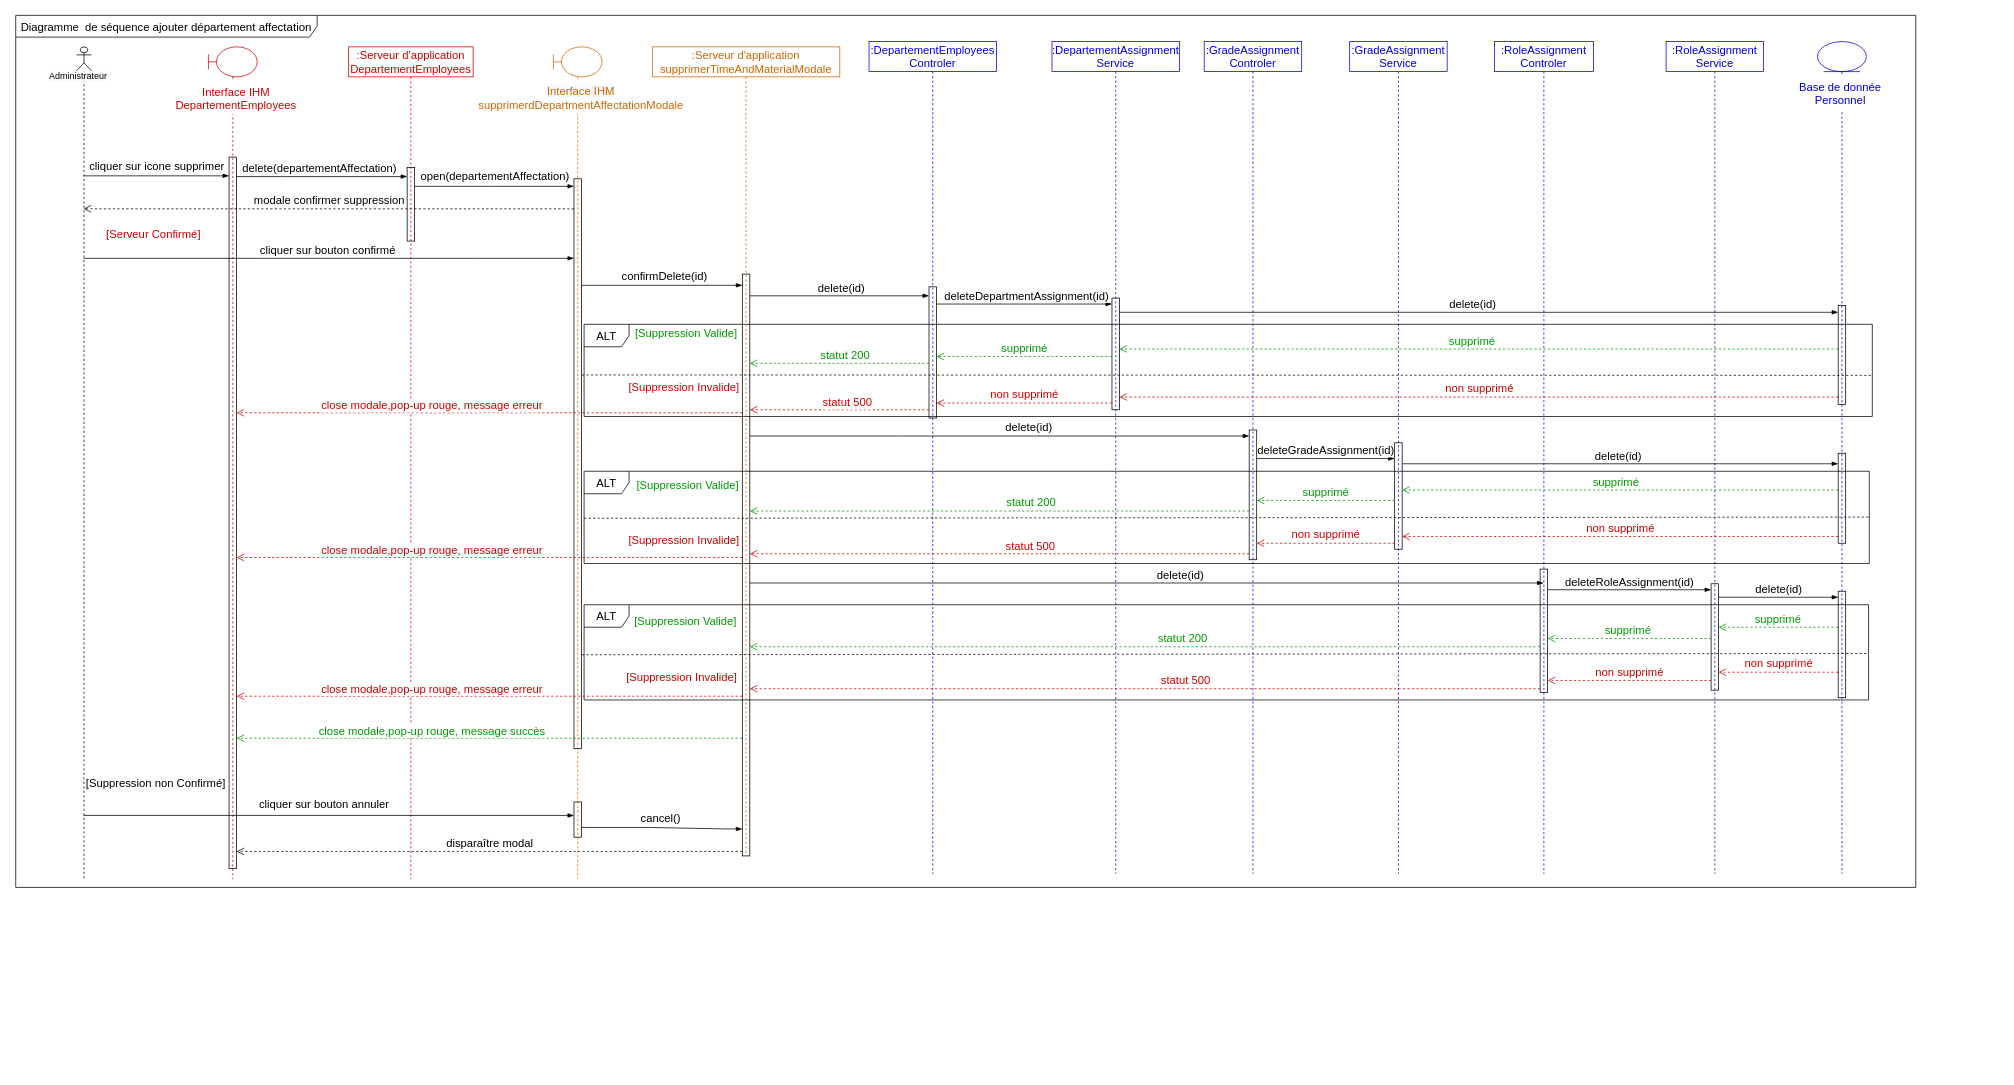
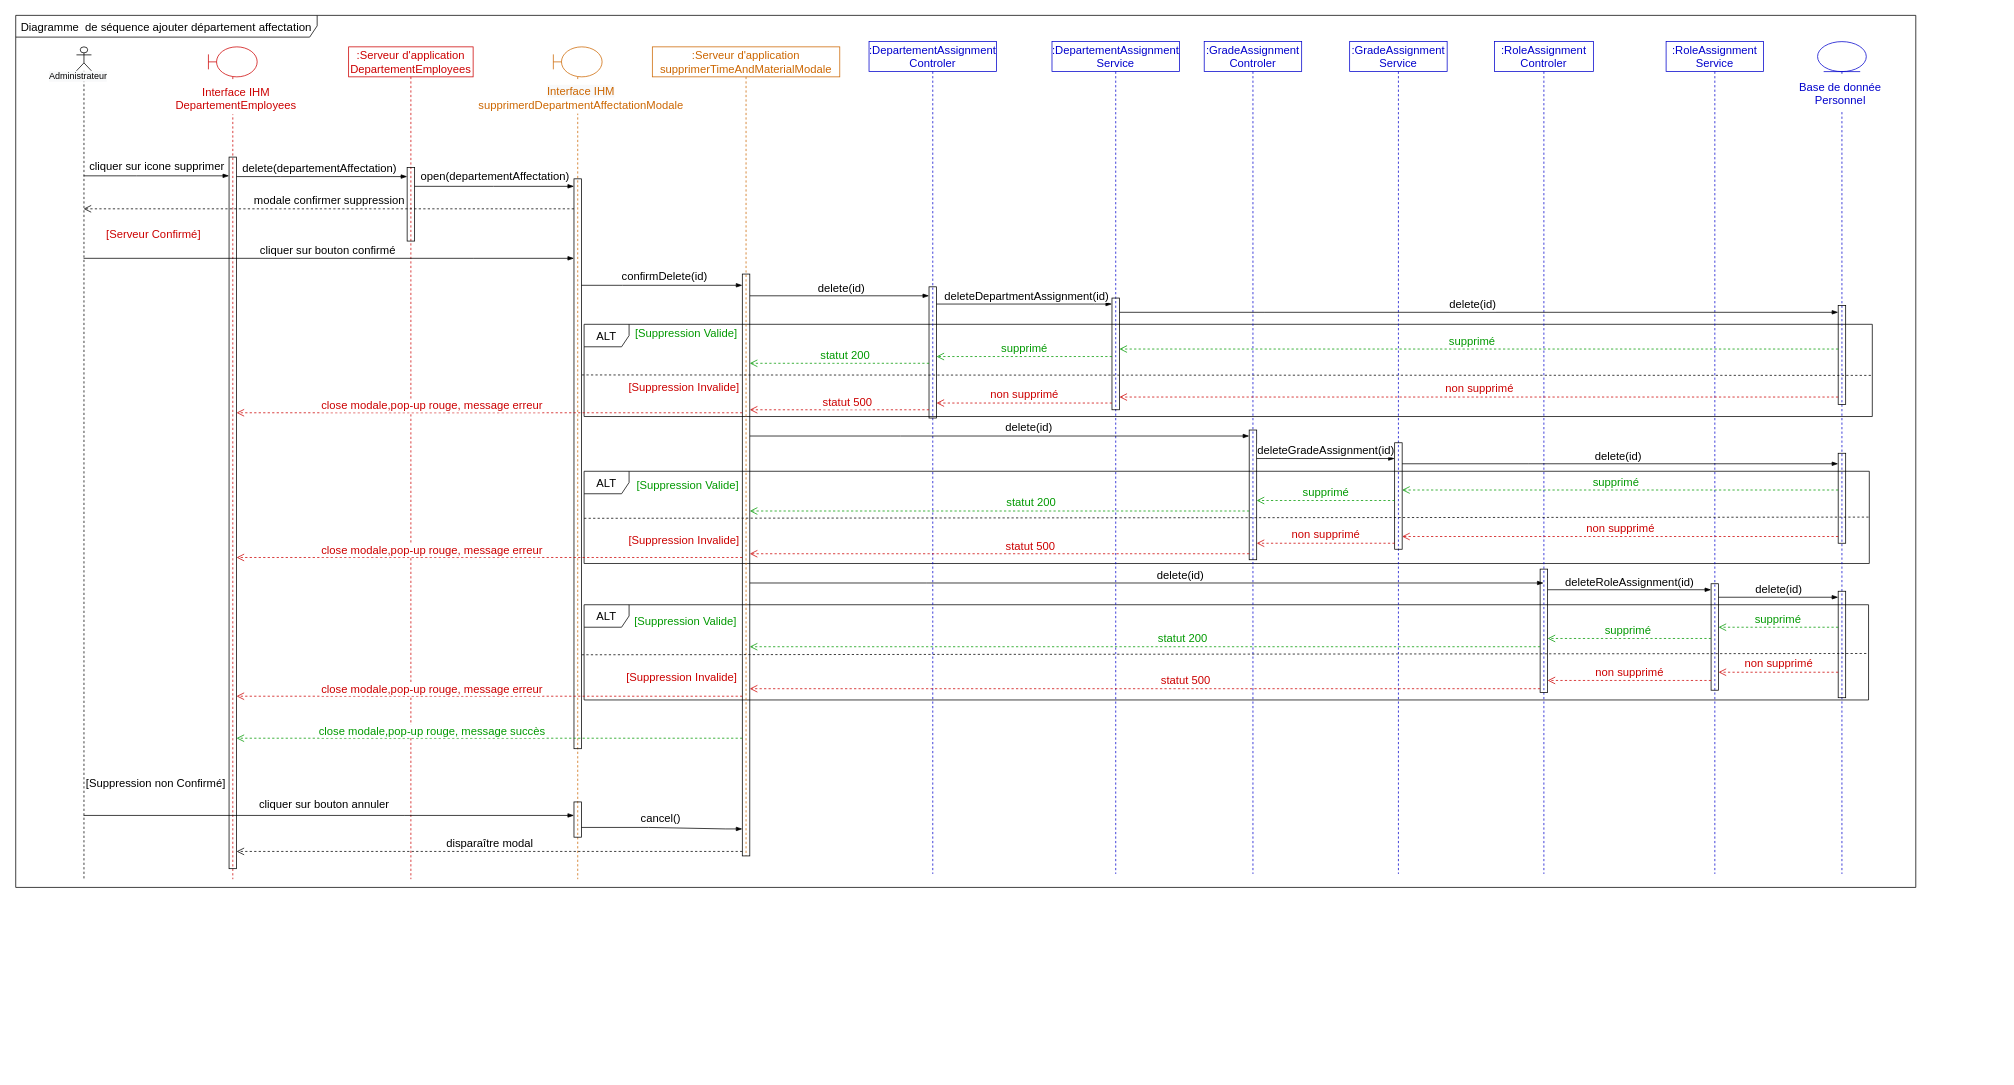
node ":DepartementEmployees Controler": label ":DepartementEmployees Controler" -> ":DepartementAssignment Controler"
